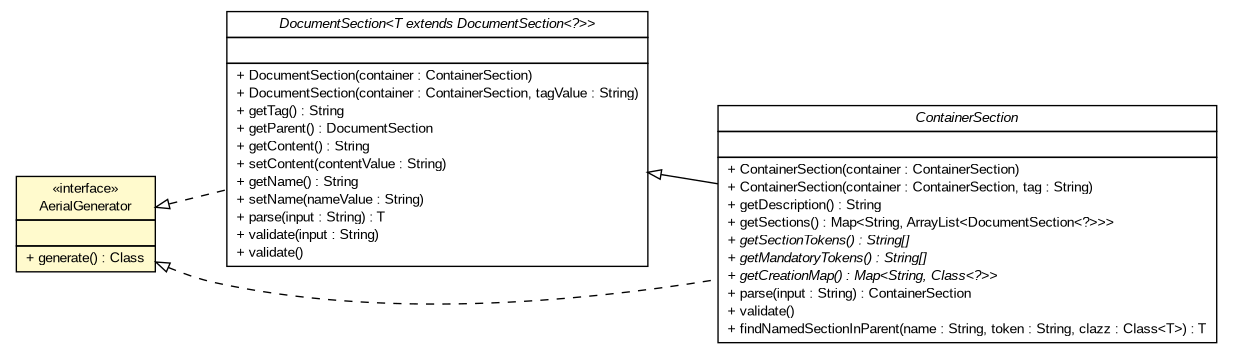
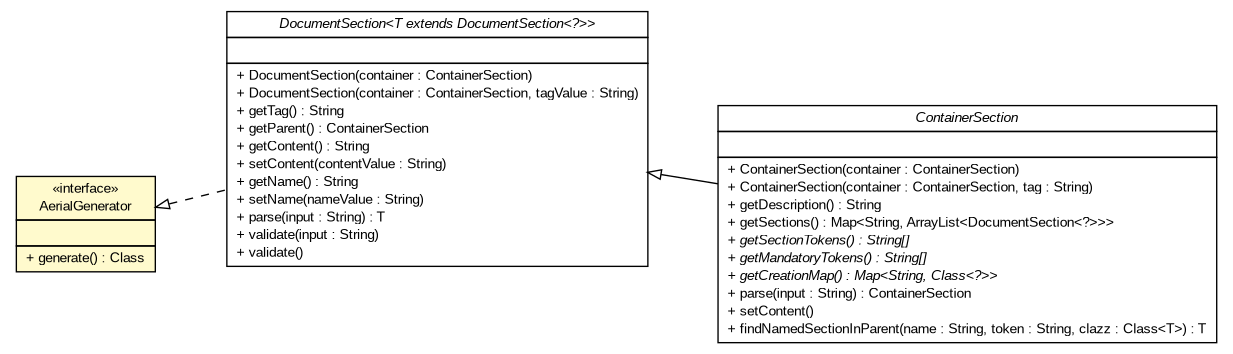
node "DocumentSection<T extends DocumentSection<?>>": text "+ getParent() : DocumentSection" -> "+ getParent() : ContainerSection"
edge "ContainerSection" -> "AerialGenerator": removed
node "ContainerSection": text "+ validate()" -> "+ setContent()"
